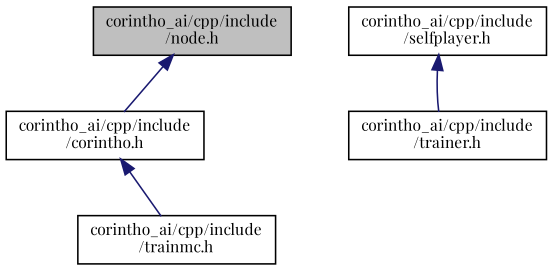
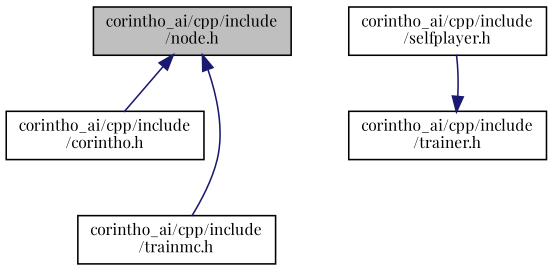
edge "corintho_ai/cpp/include /trainer.h" -> "corintho_ai/cpp/include /selfplayer.h": reversed
edge "corintho_ai/cpp/include /trainmc.h" -> "corintho_ai/cpp/include /corintho.h": now "corintho_ai/cpp/include /trainmc.h" -> "corintho_ai/cpp/include /node.h"
